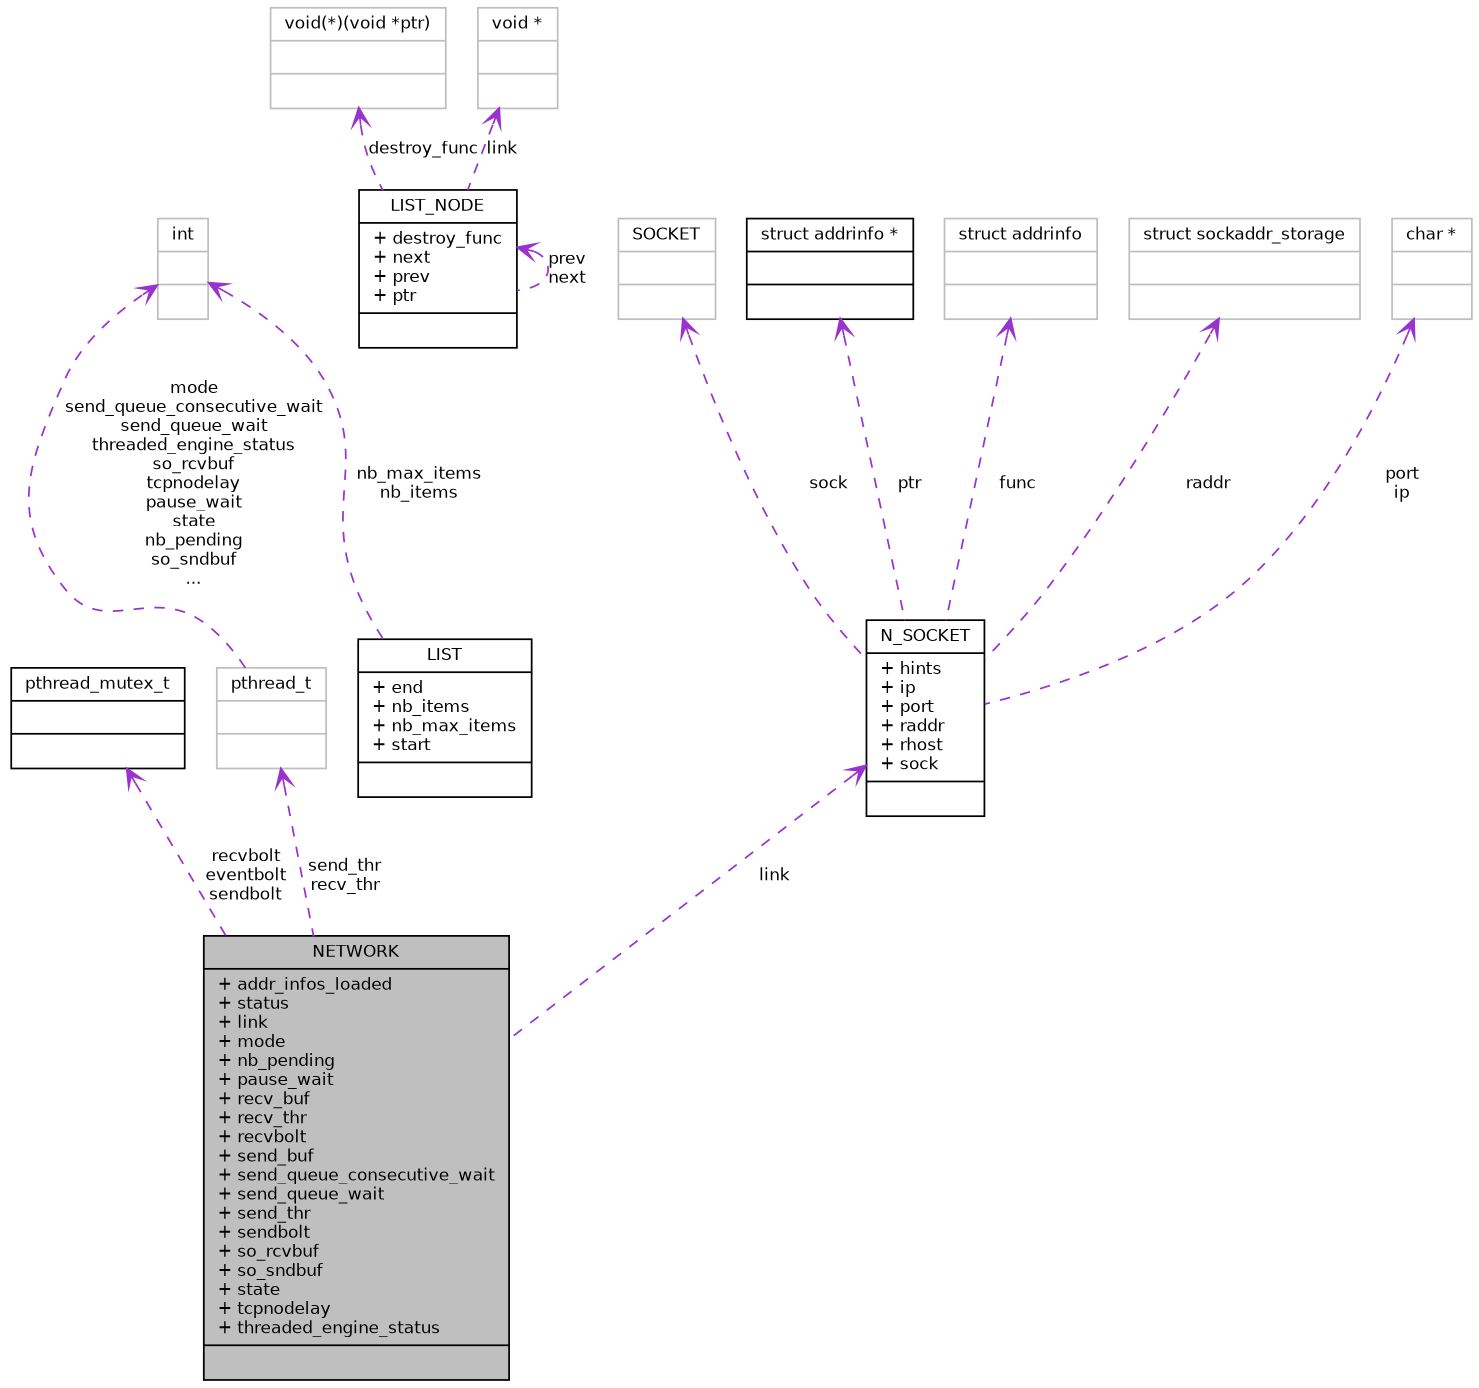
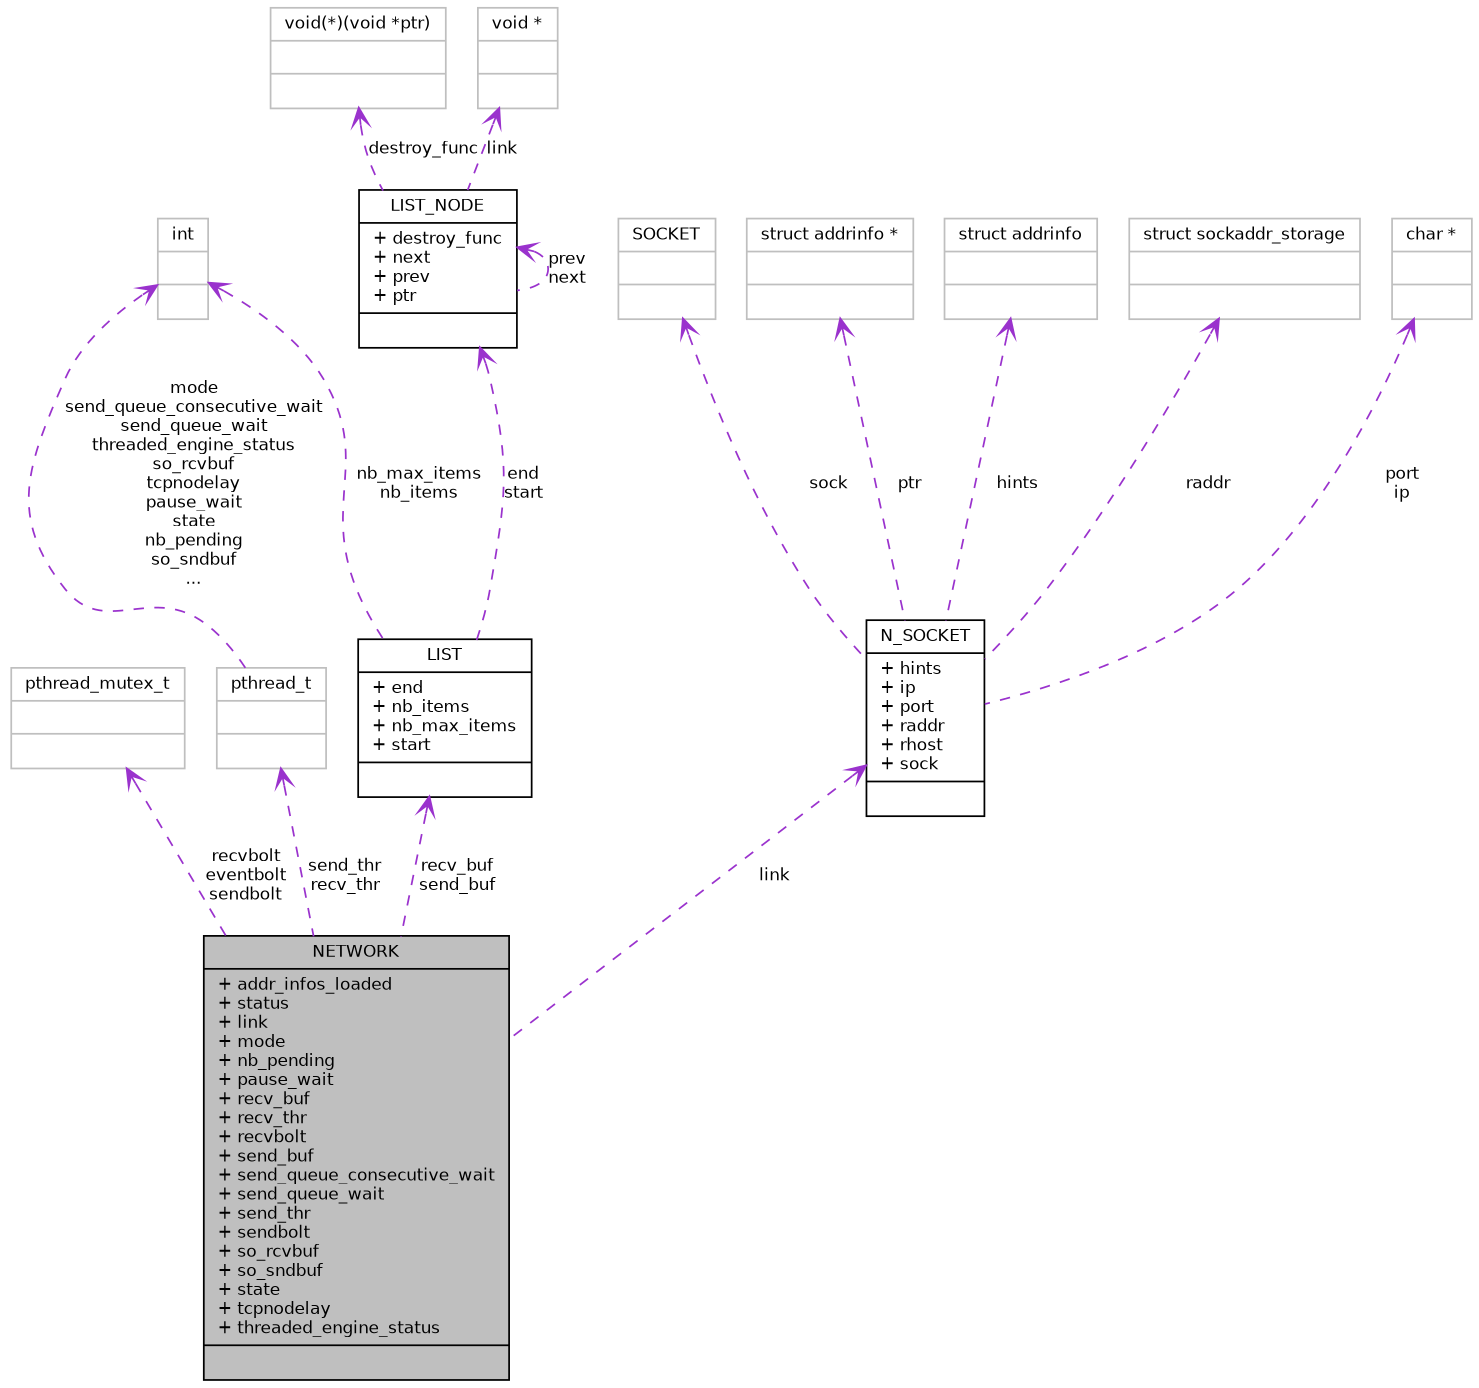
node "struct addrinfo *": color black -> grey75
edge "N_SOCKET" -> "struct addrinfo": label "func" -> "hints"
edge "LIST" -> "LIST_NODE": added, label "end start"
node "pthread_mutex_t": color black -> grey75
edge "NETWORK" -> "LIST": added, label "recv_buf send_buf"
